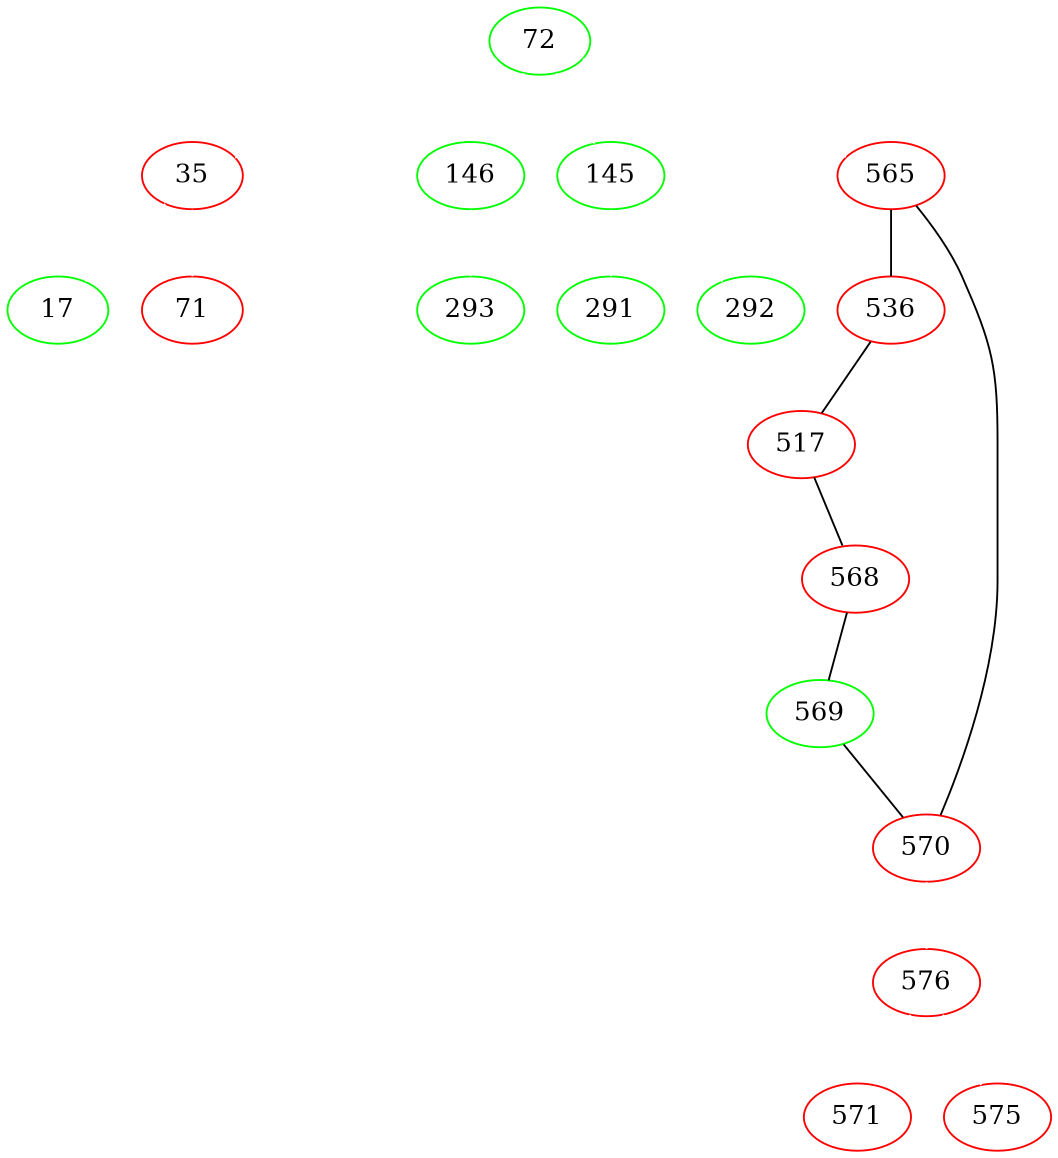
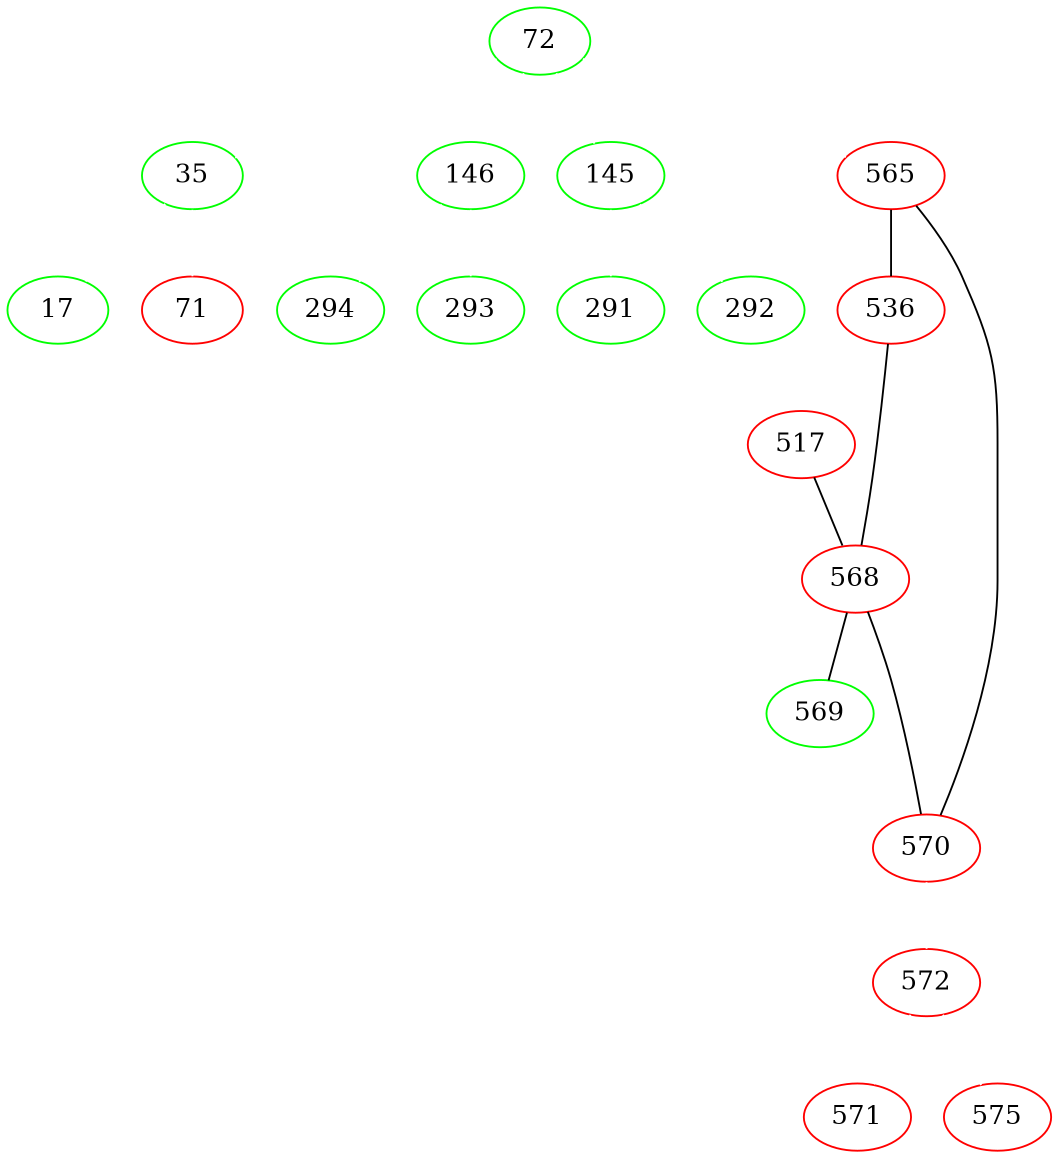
node "35": color red -> green
node "294": added
edge "536" -- "517": now "536" -- "568"
edge "569" -- "570": now "568" -- "570"
node "576": label "576" -> "572"
